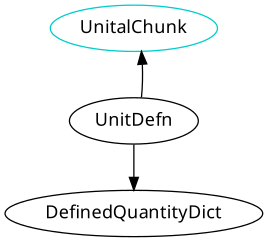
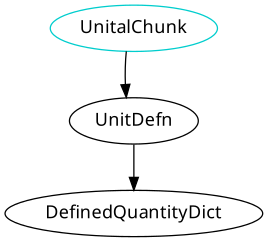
edge "UnitDefn" -> "UnitalChunk": reversed
